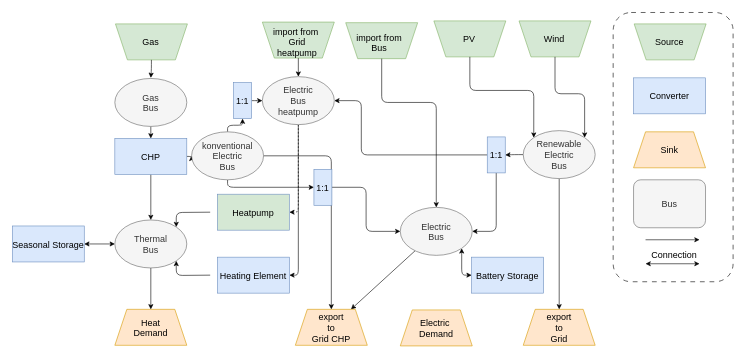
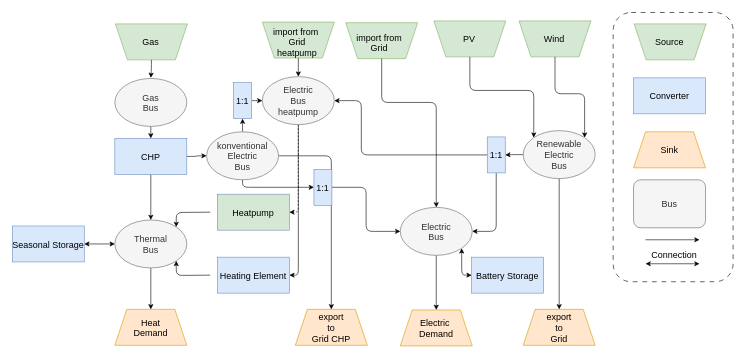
node "import from Bus": label "import from Bus" -> "import from Grid"
node "konventional Electric Bus": moved (228, 156) -> (243, 156)
edge "Electric Bus" -> "export to Grid CHP": now "Electric Bus" -> "Electric Demand"
